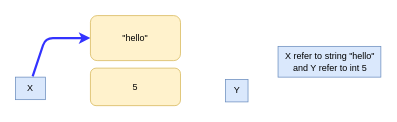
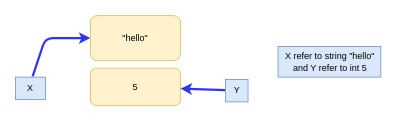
edge "Y" -> "5": added
